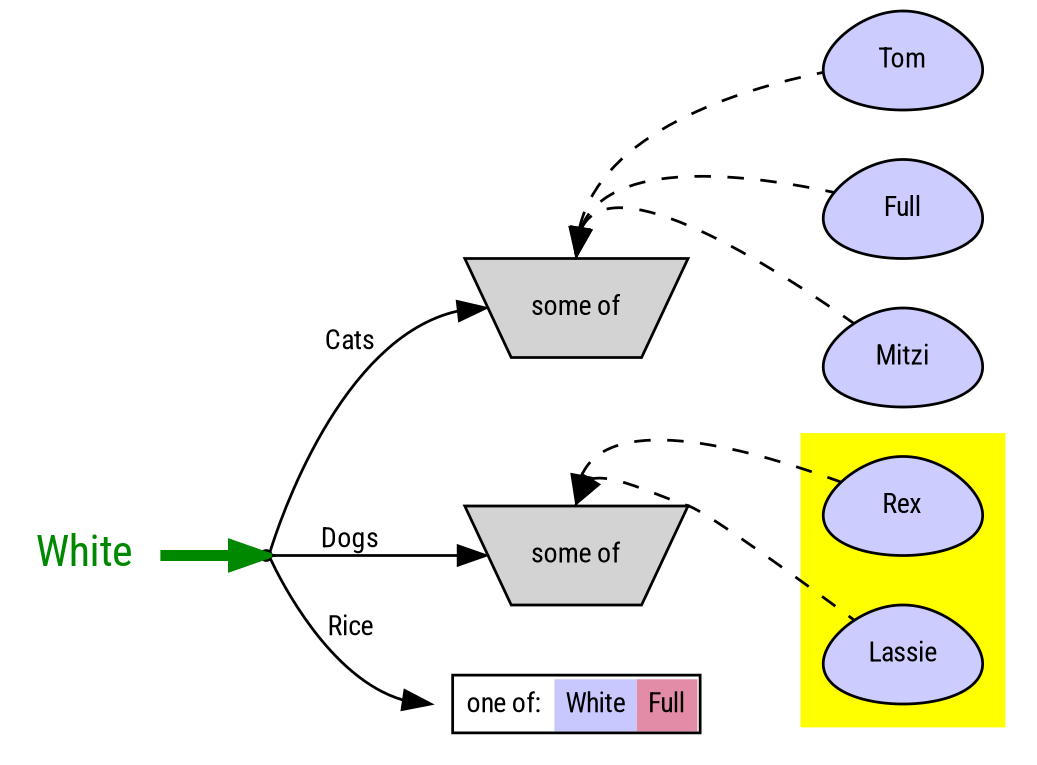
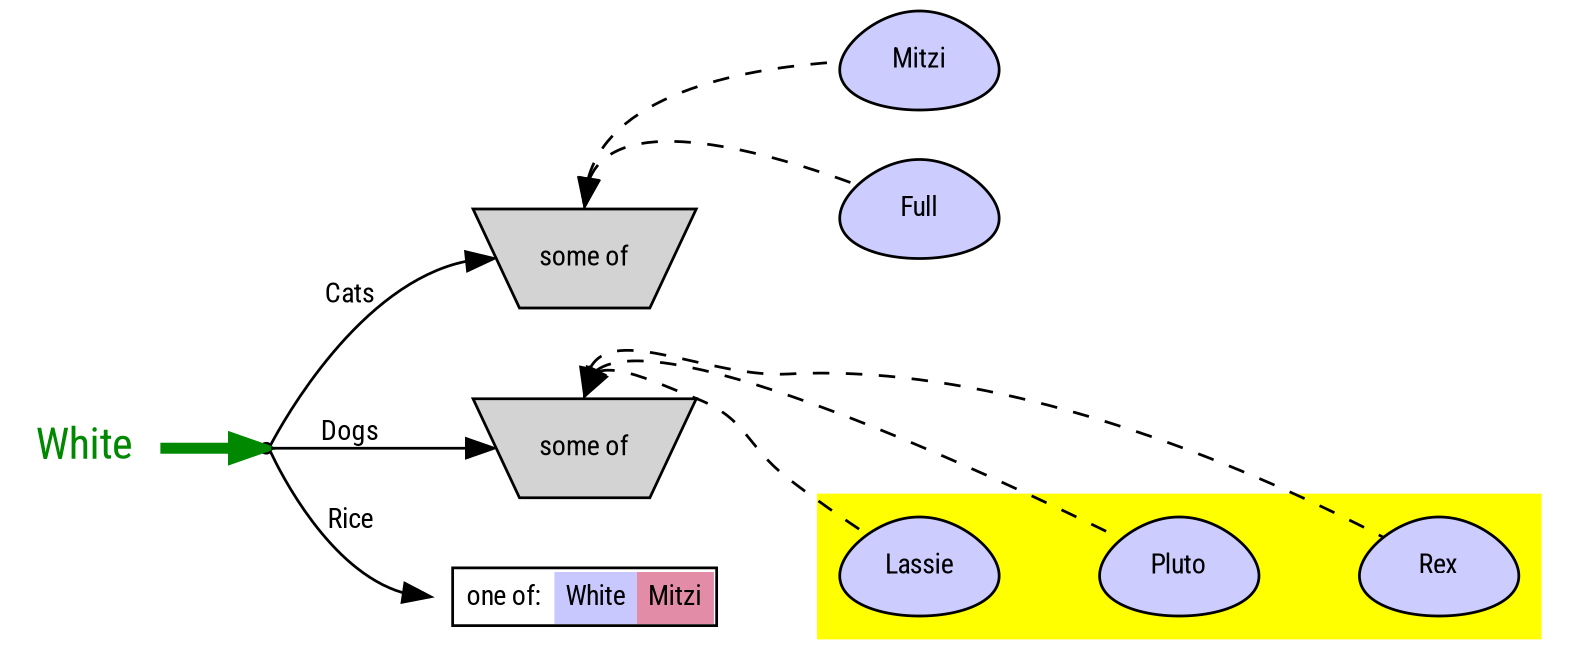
node "Tom": removed
node "Pluto": added
node "one of:": text "Full" -> "Mitzi"
